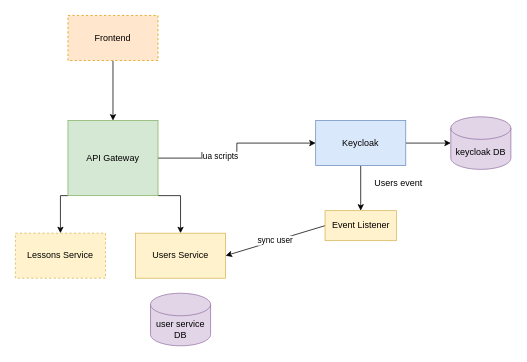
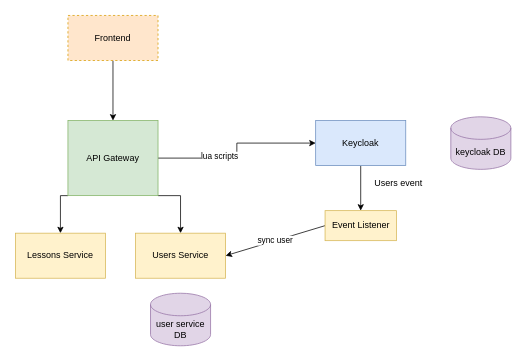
edge "Keycloak" -> "keycloak DB": removed
node "Lessons Service": style dashed -> solid
